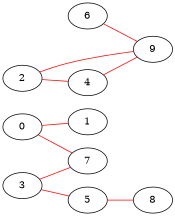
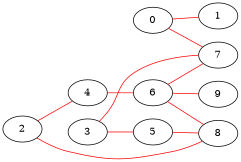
edge "9" -- "2": now "8" -- "2"
edge "9" -- "4": now "6" -- "4"
edge "7" -- "6": added
edge "6" -- "8": added
